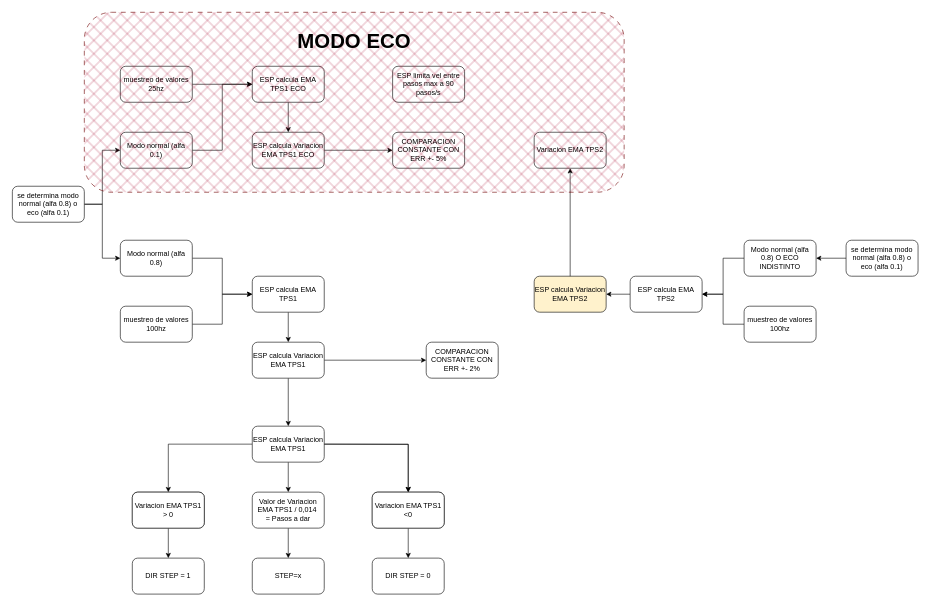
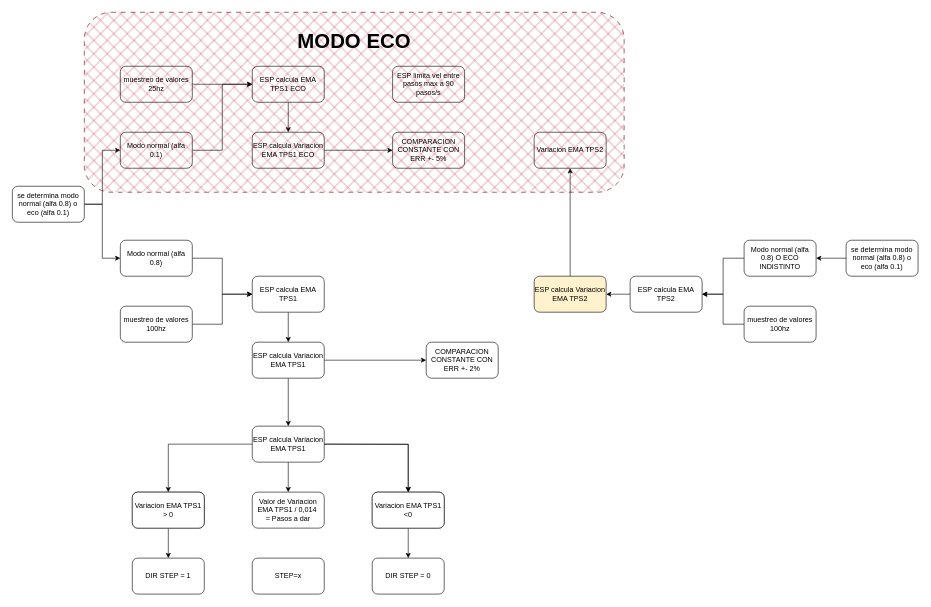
edge "Valor de Variacion EMA TPS1 / 0,014 = Pasos a dar" -> "STEP=x": removed
